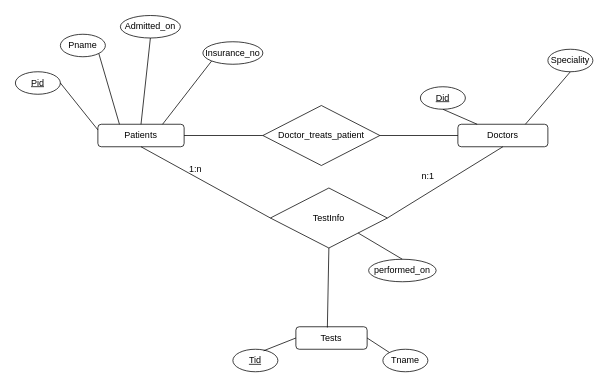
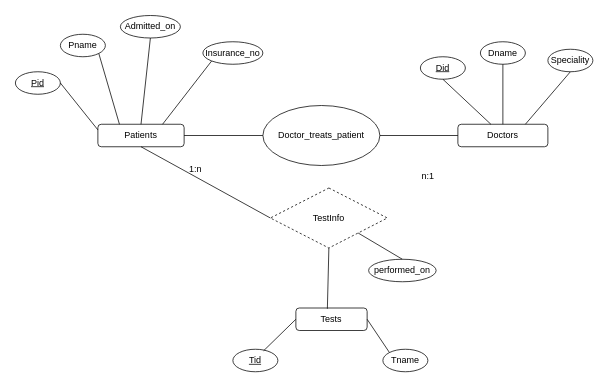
node "Dname": added
edge "Dname" -- "Doctors": added
node "Did": moved (443, 98) -> (443, 68)
node "Doctor_treats_patient": shape diamond -> ellipse
edge "Doctors" -- "TestInfo": removed
node "TestInfo": style solid -> dashed
node "Tests": moved (332, 338) -> (332, 319)
